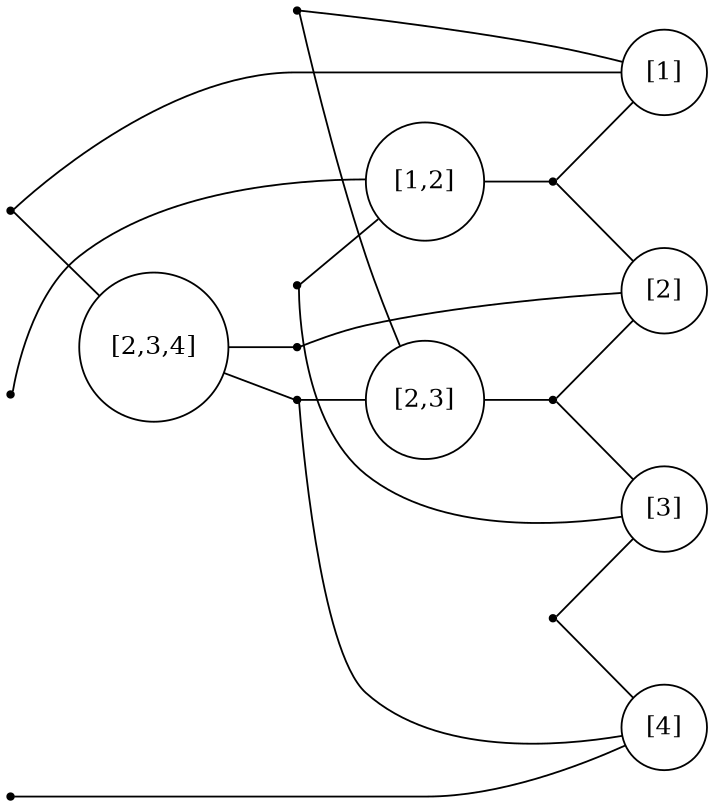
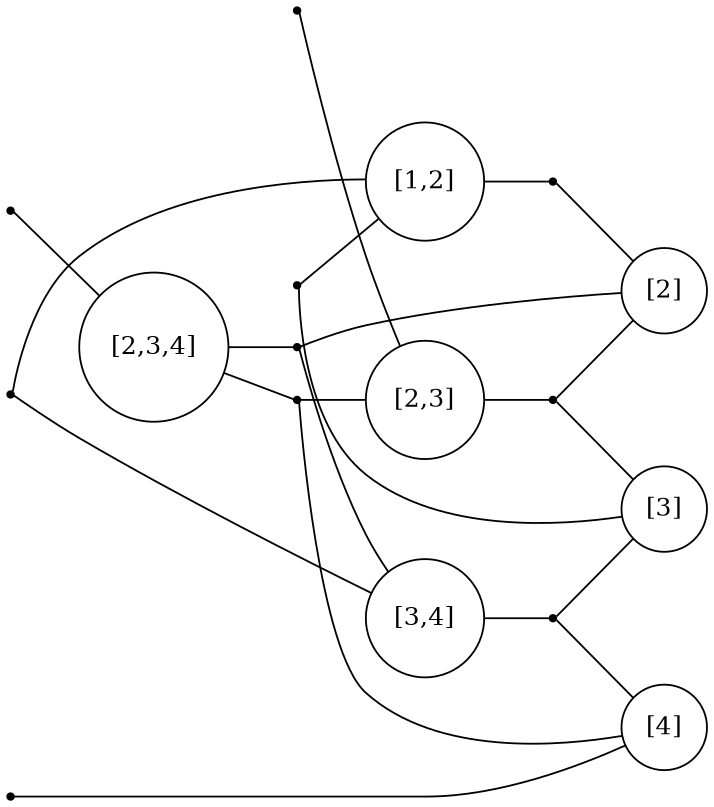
node "[1]": removed
node "[3,4]": added
